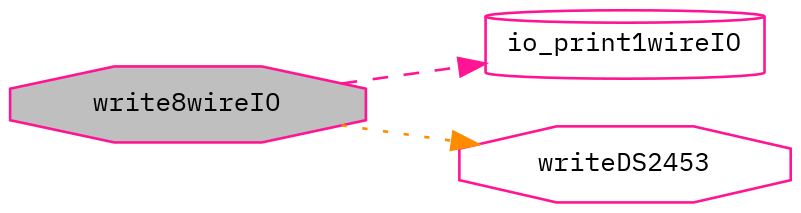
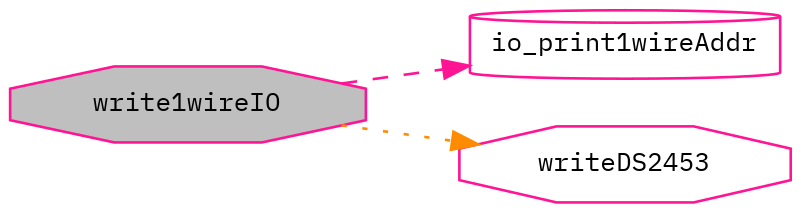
node "io_print1wireIO": label "io_print1wireIO" -> "io_print1wireAddr"
node "write8wireIO": label "write8wireIO" -> "write1wireIO"
